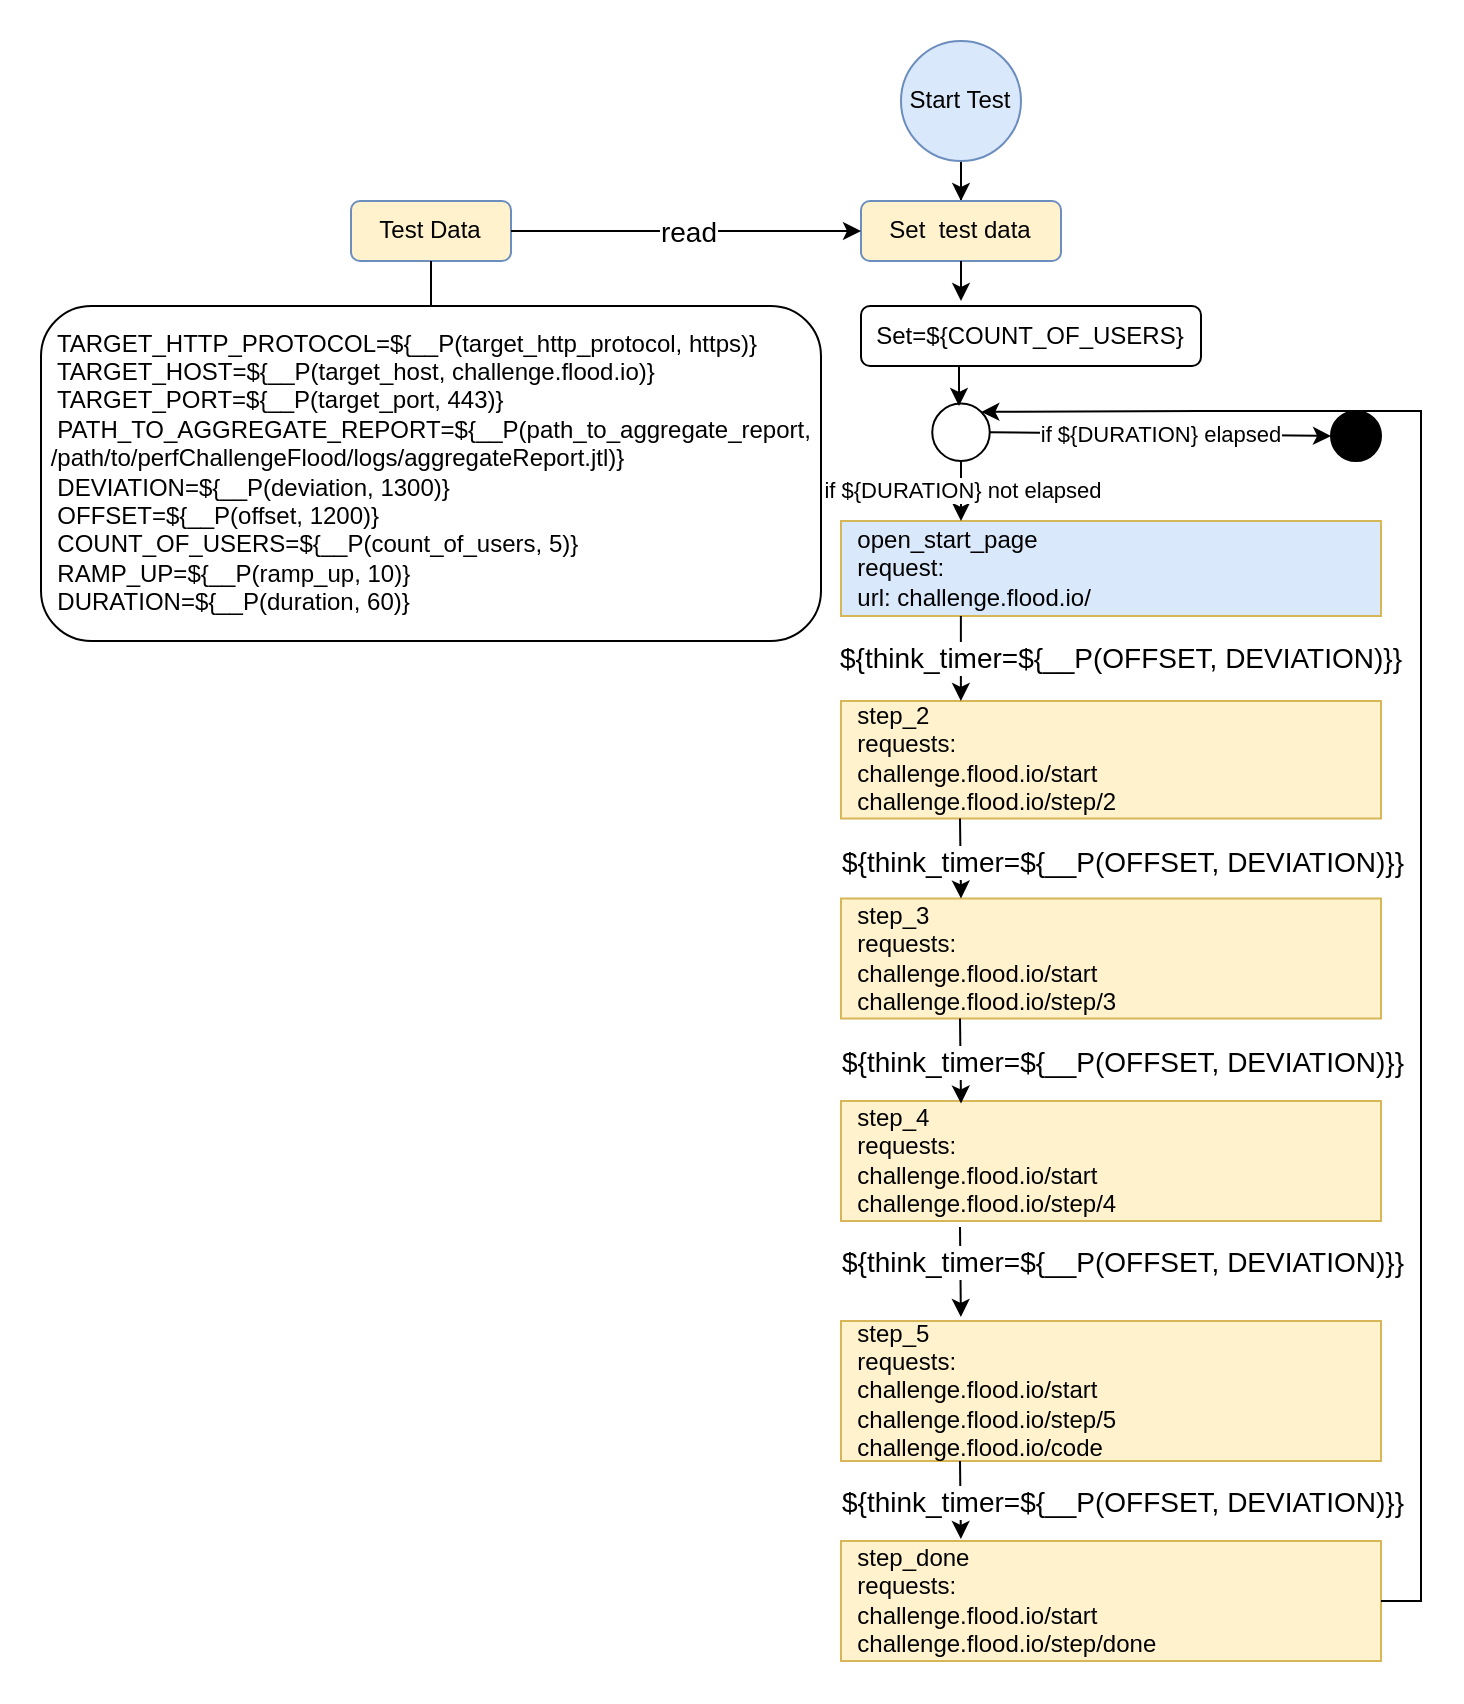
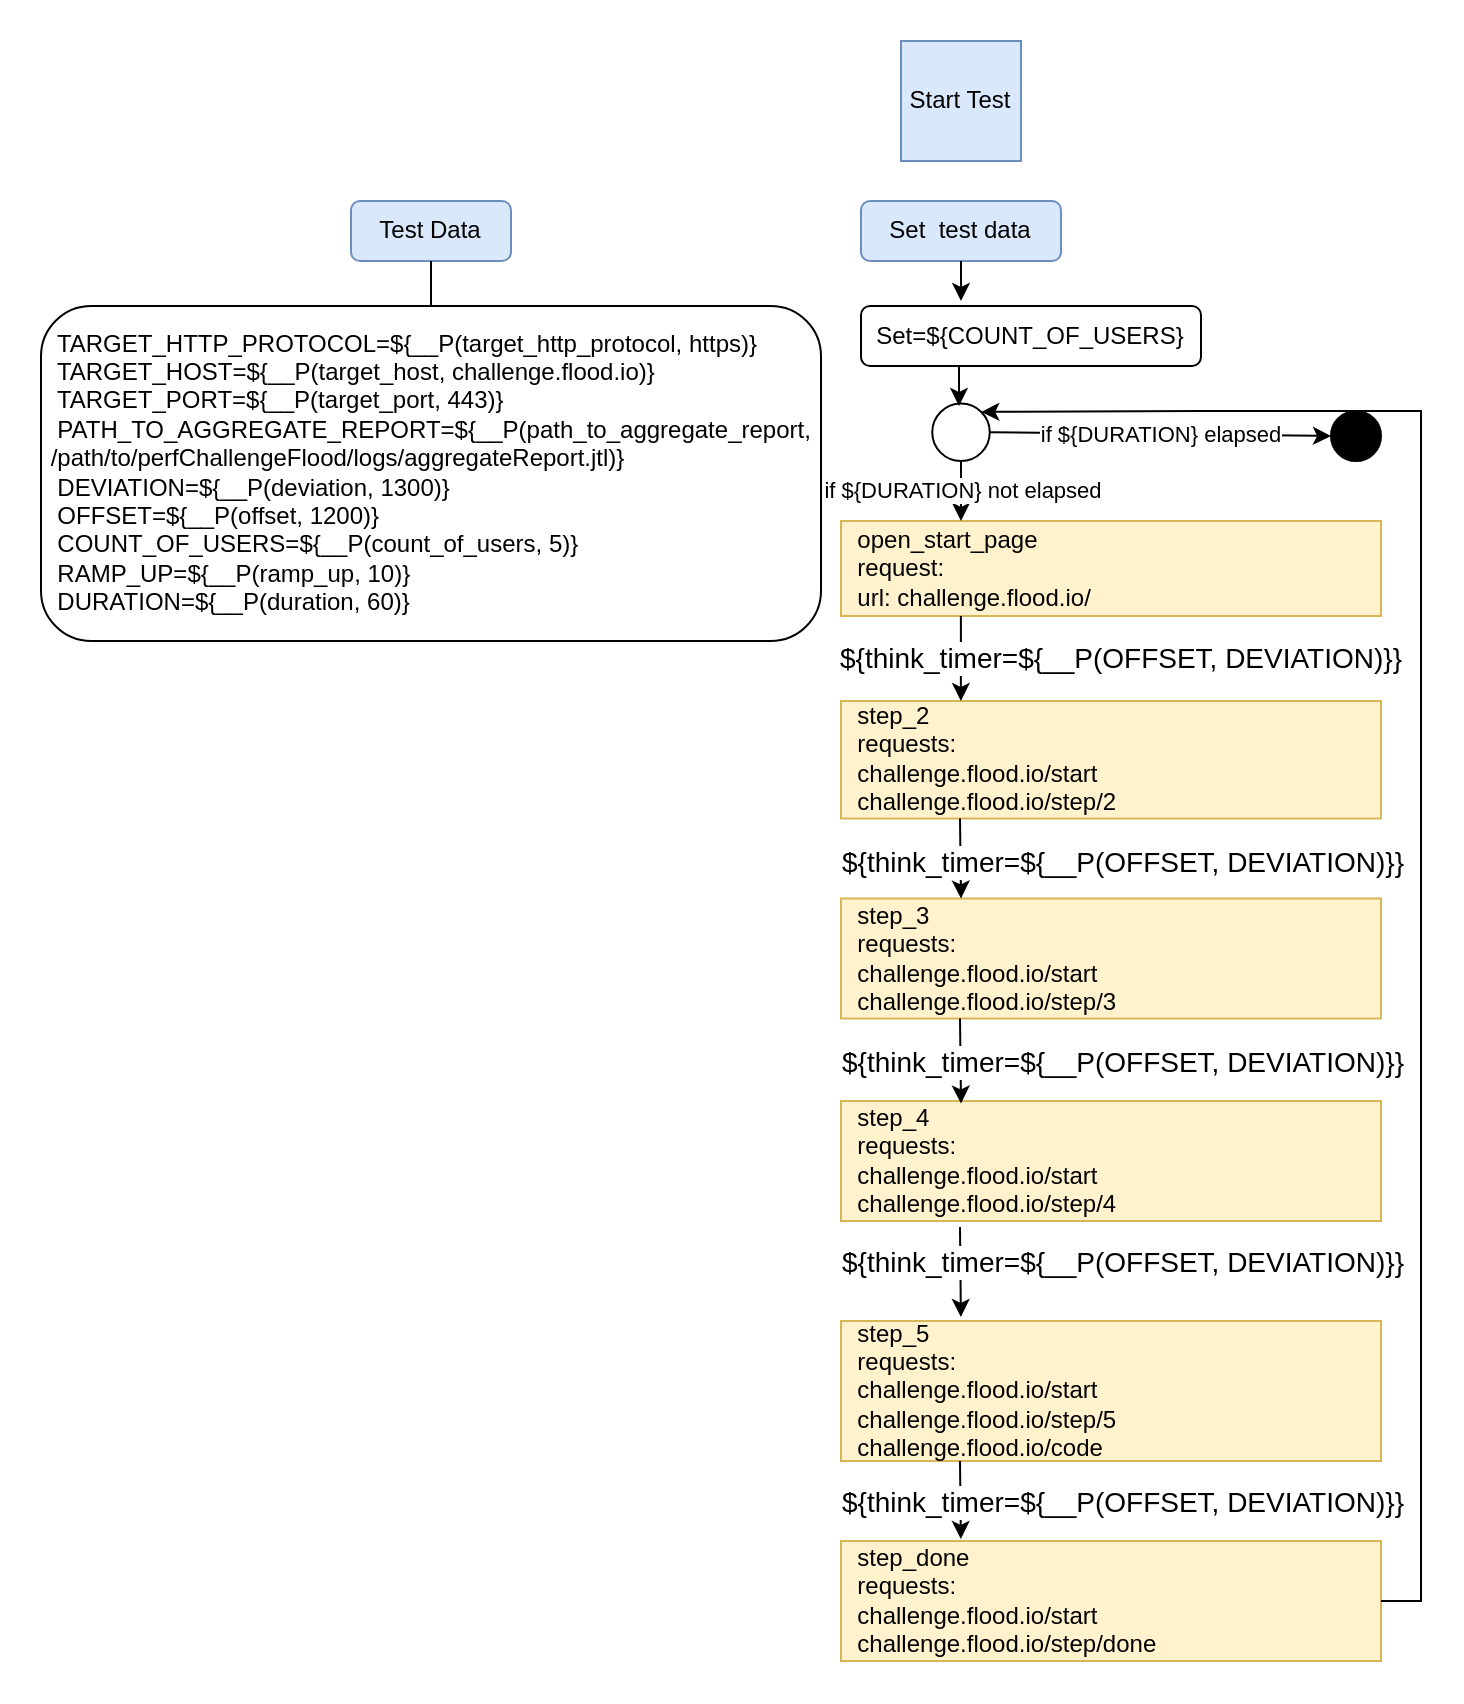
node "Start Test": shape ellipse -> rectangle
edge "Start Test" -> "Set test data": removed
node "Test Data": fillcolor #fff2cc -> #dae8fc
edge "Test Data" -> "Set test data": removed, label "read"
node "Set test data": fillcolor #fff2cc -> #dae8fc
node "open_start_page request: url: challenge.flood.io/": fillcolor #dae8fc -> #fff2cc
